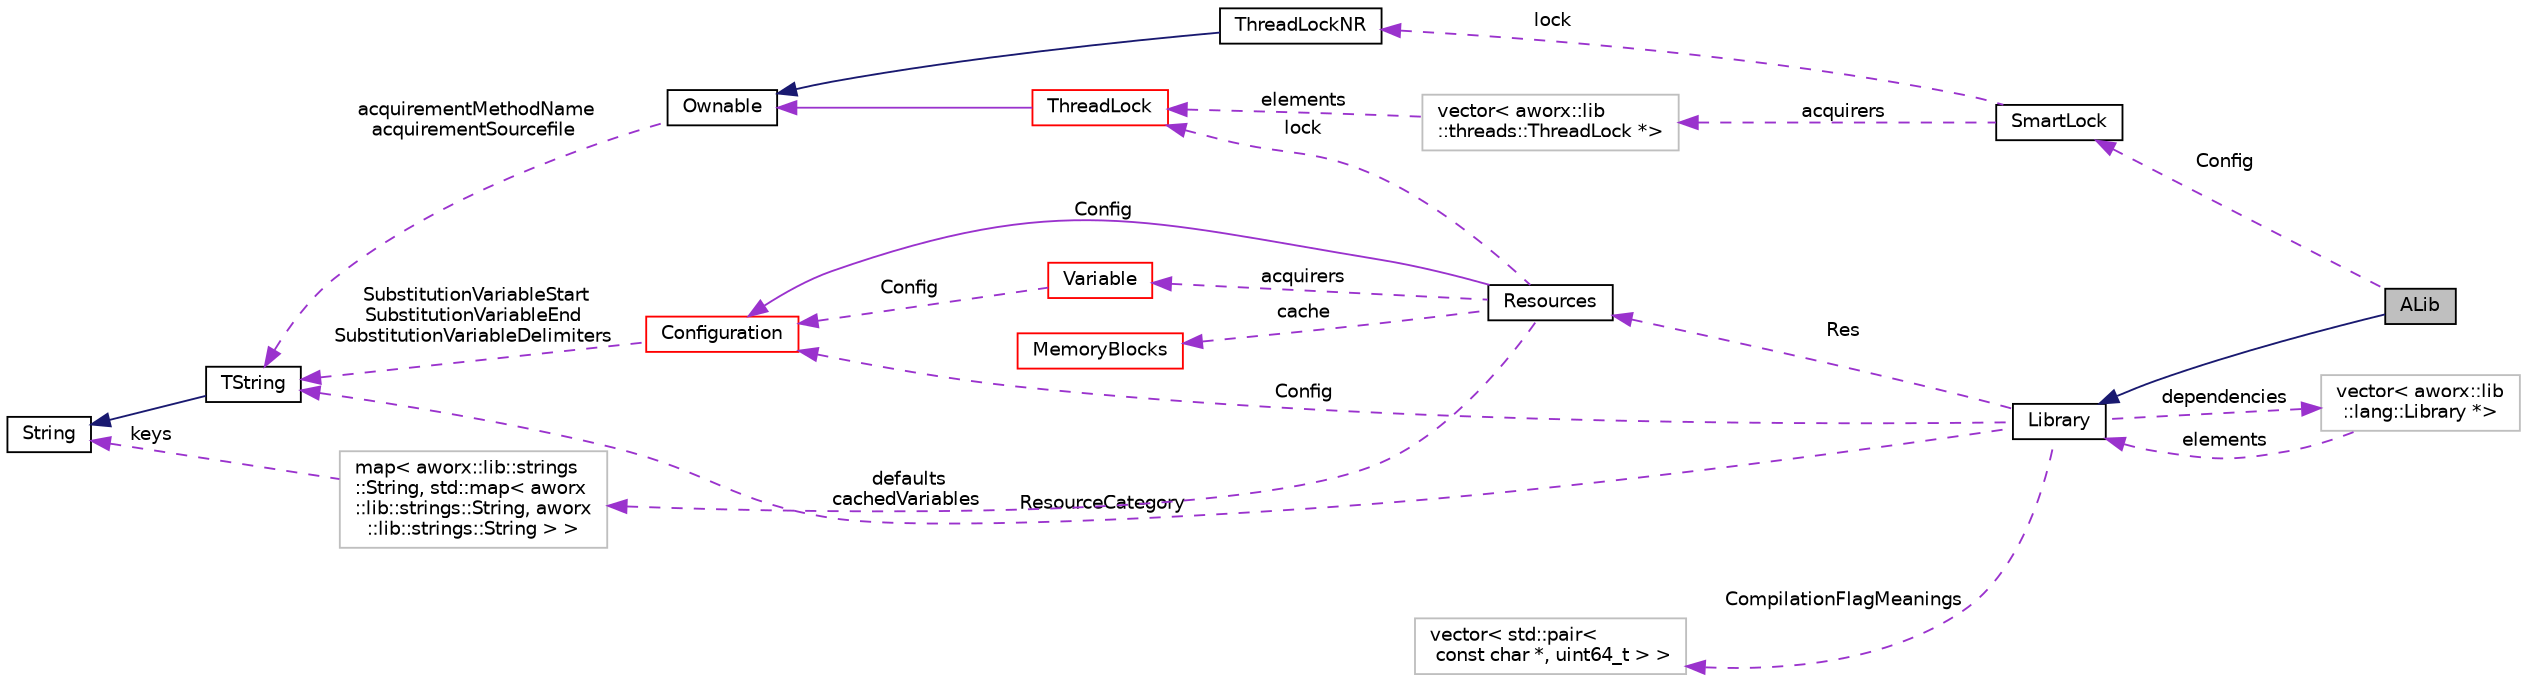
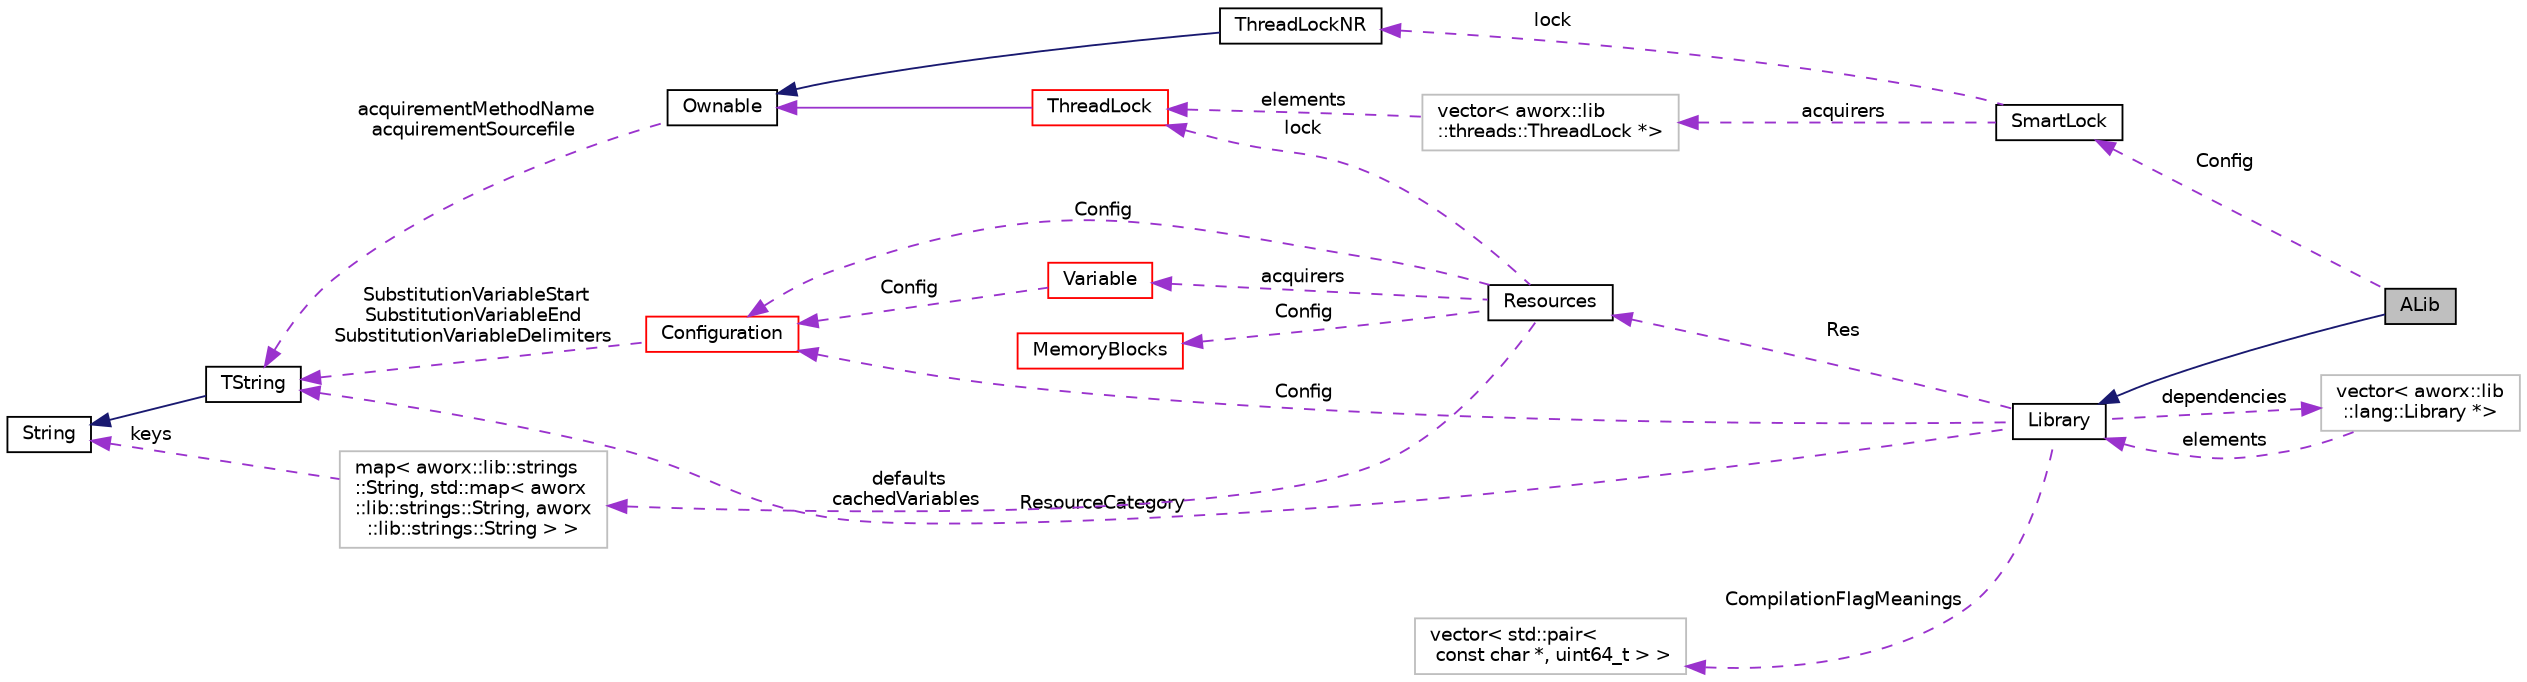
edge "Resources" -> "Configuration": style solid -> dashed
edge "Resources" -> "MemoryBlocks": label " cache" -> " Config"
